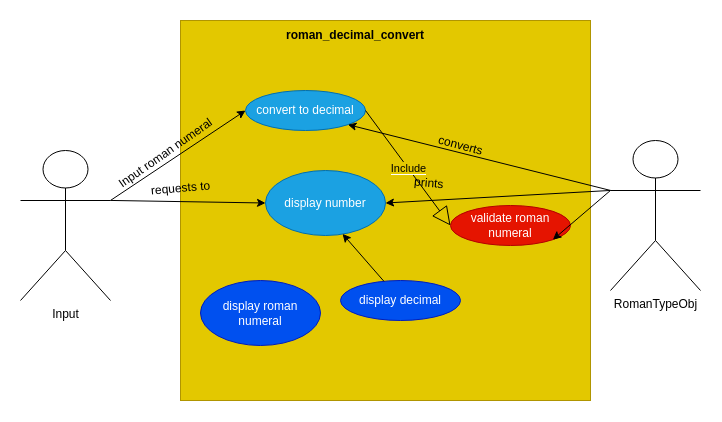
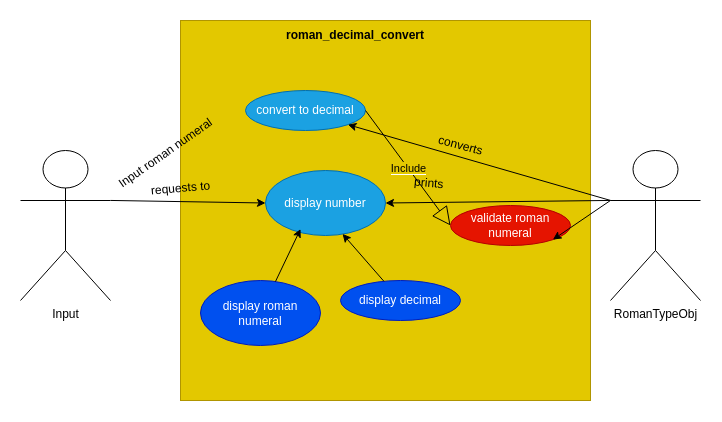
edge "Input" -> "convert to decimal": removed
node "RomanTypeObj": moved (656, 216) -> (656, 226)
edge "display roman numeral" -> "display number": added
